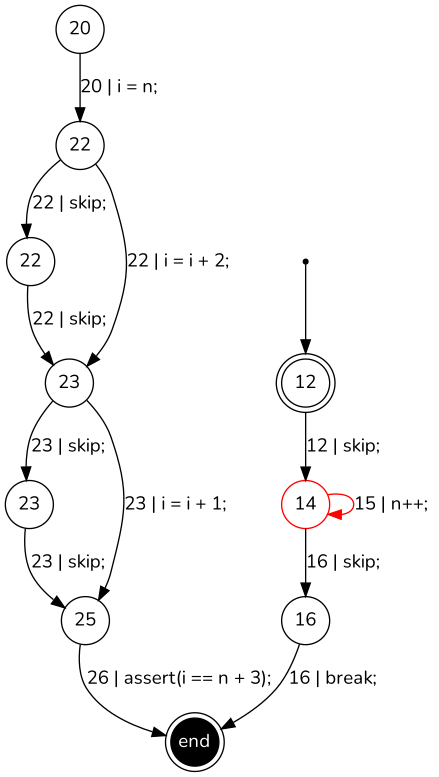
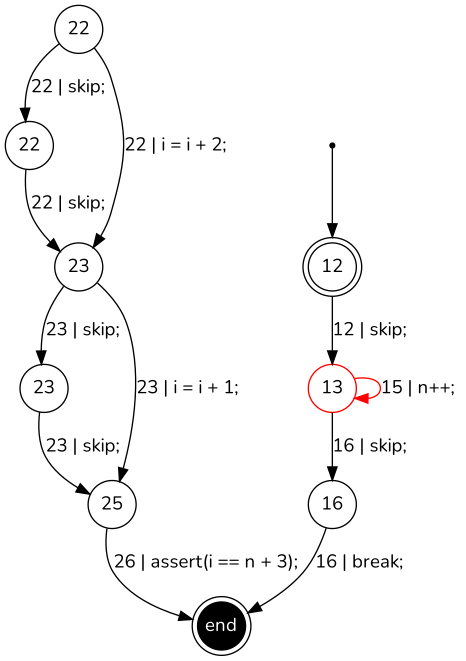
node "20": removed
node "14": label "14" -> "13"
